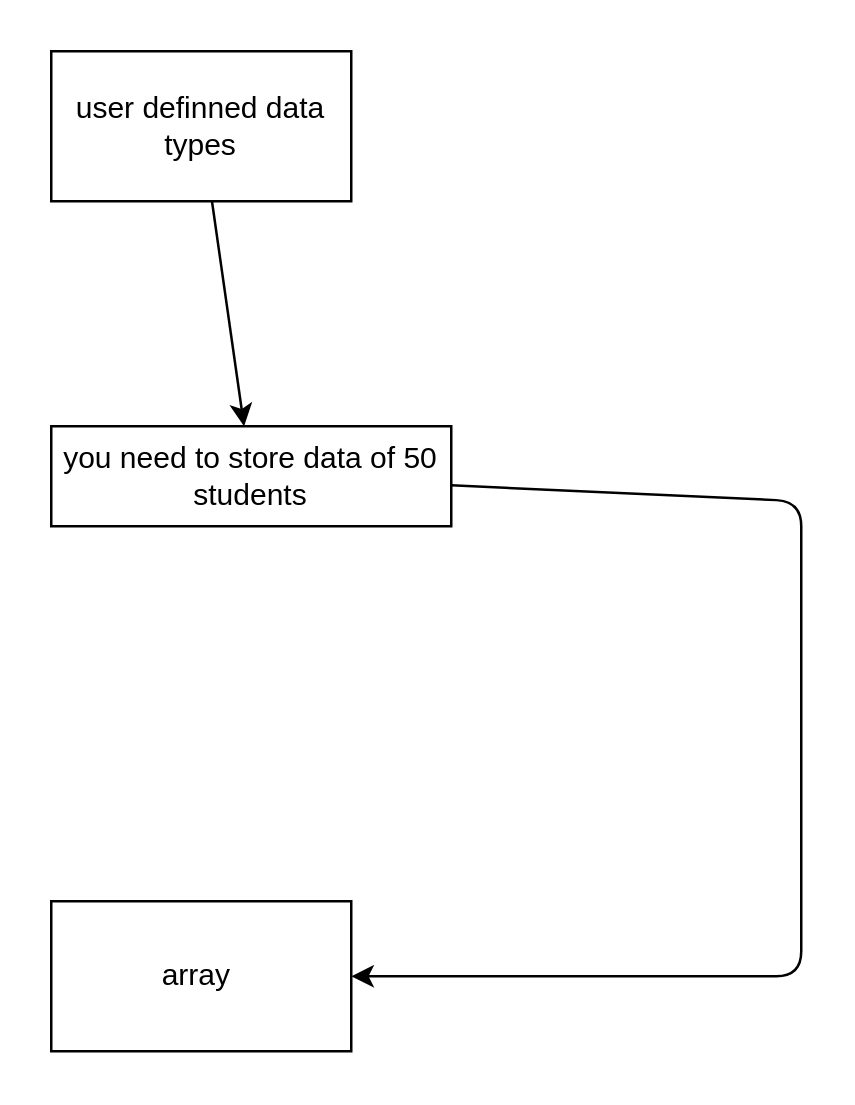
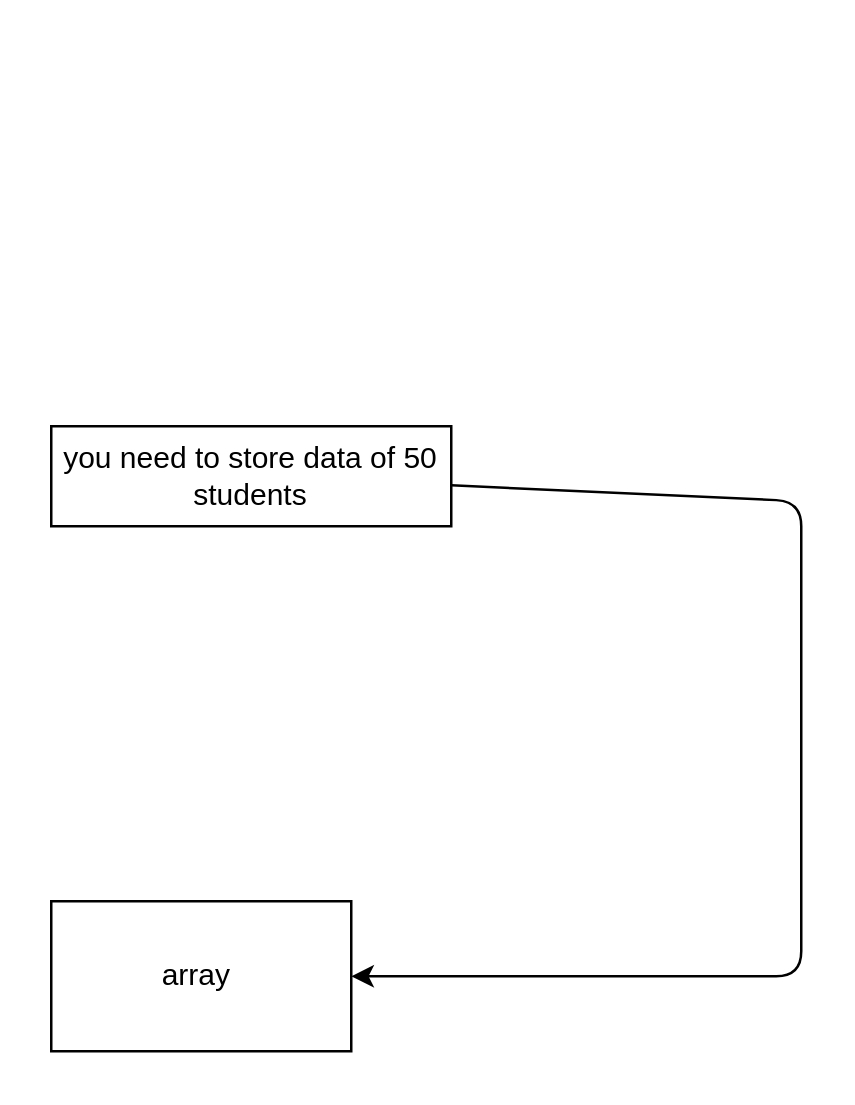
node "user definned data types": removed
edge "user definned data types" -> "you need to store data of 50 students": removed
